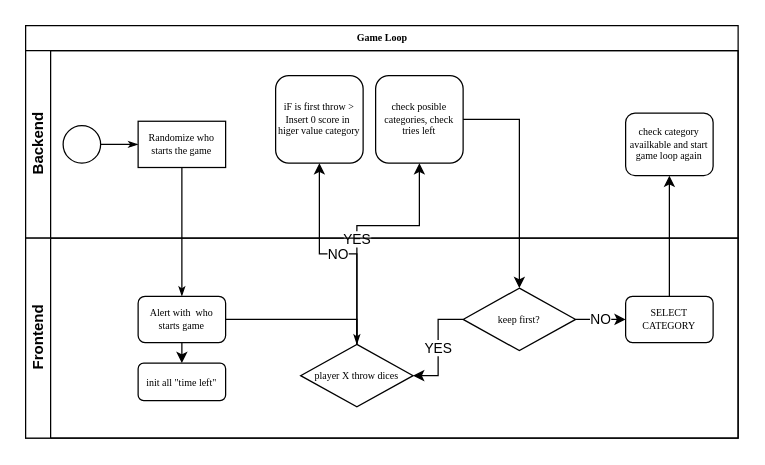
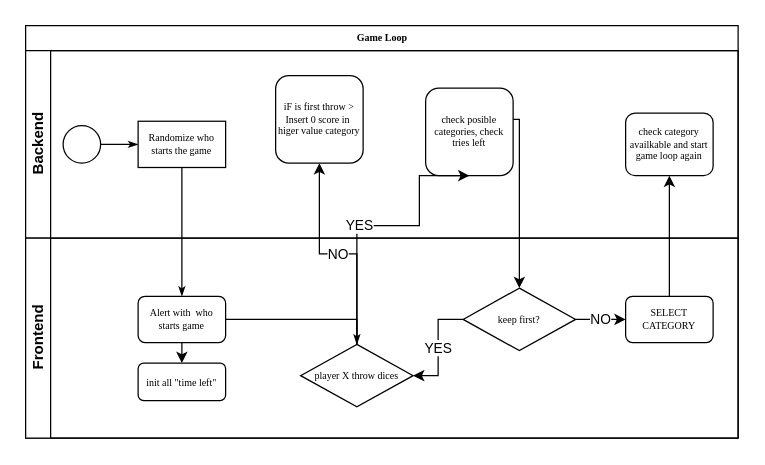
node "check posible categories, check tries left": moved (419, 119) -> (469, 132)
